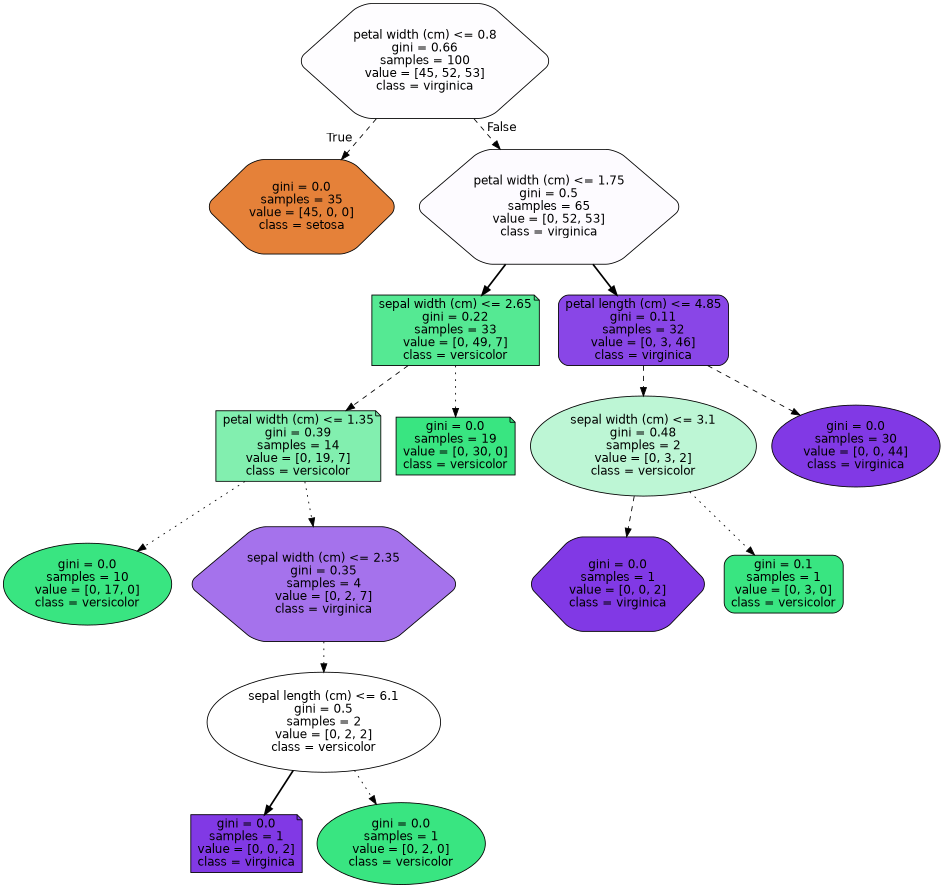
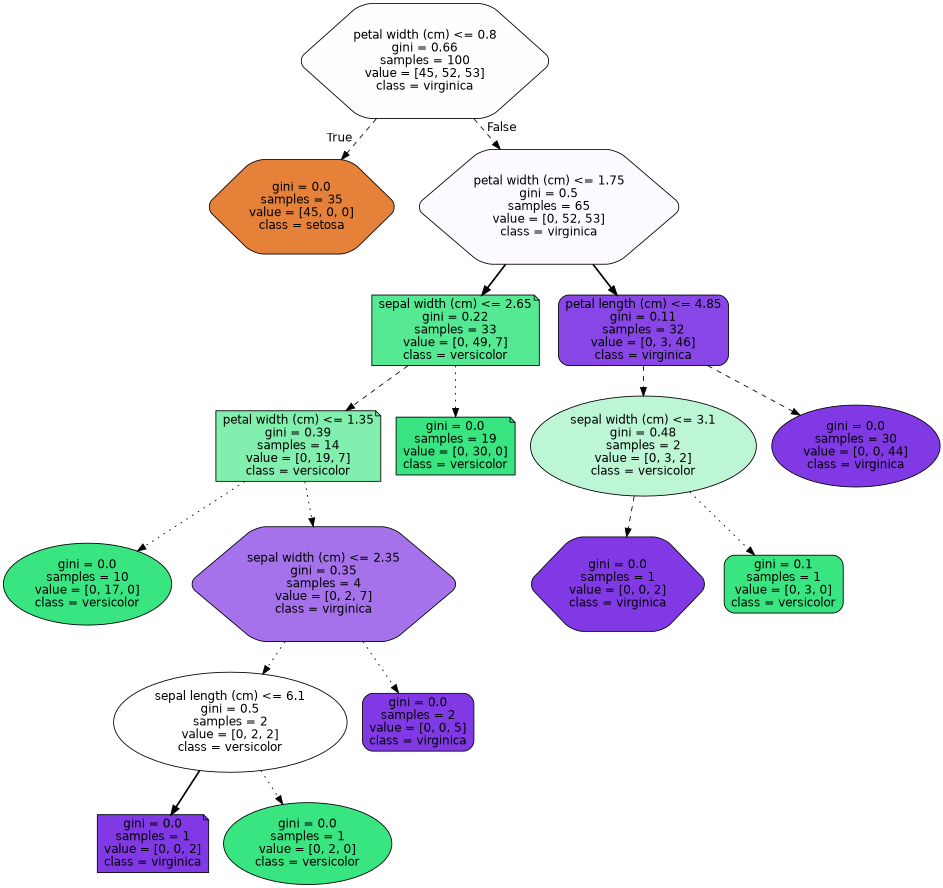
node "gini = 0.0 samples = 2 value = [0, 0, 5] class = virginica": added
